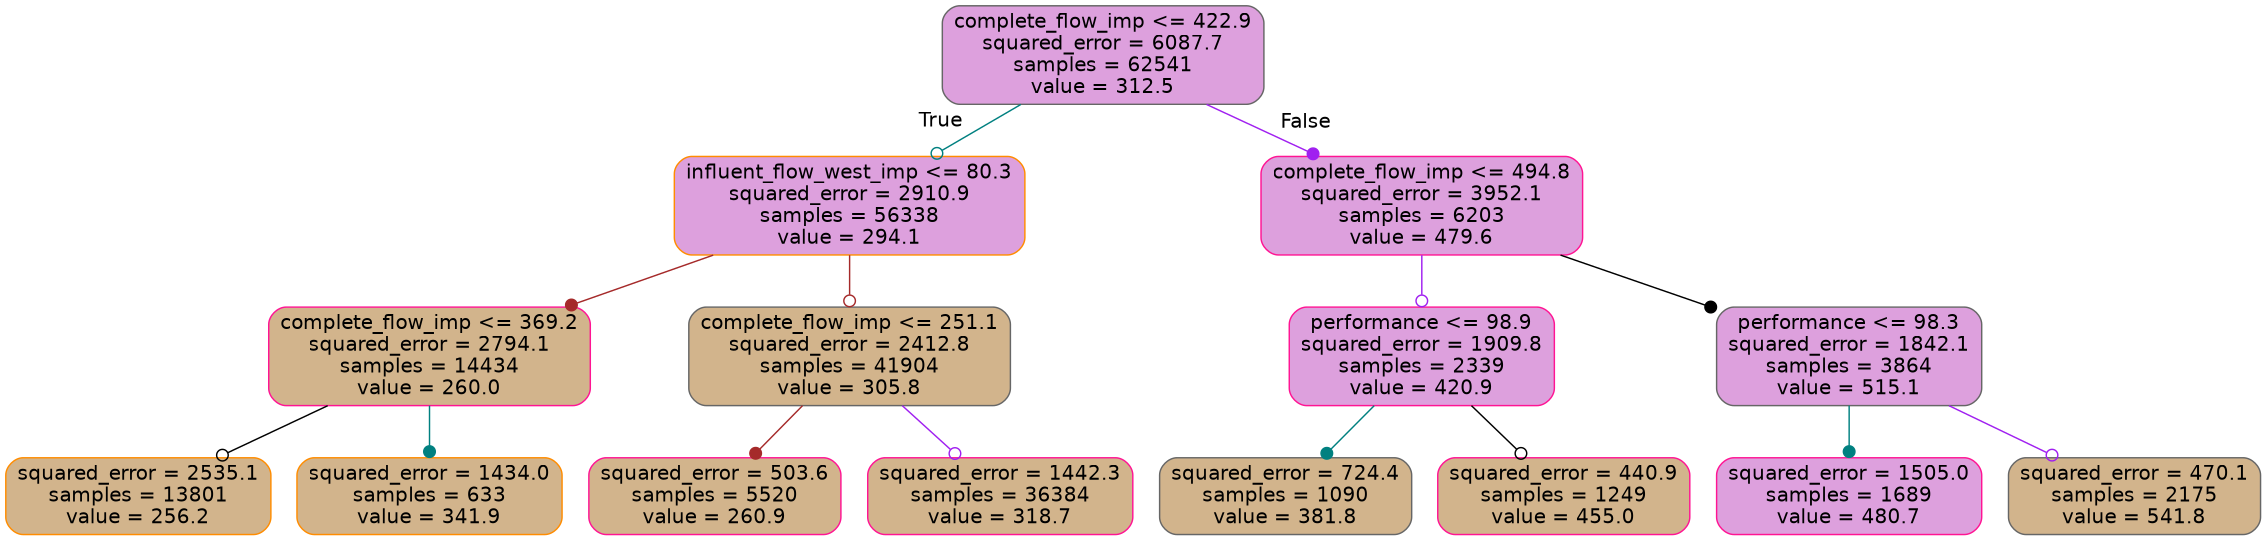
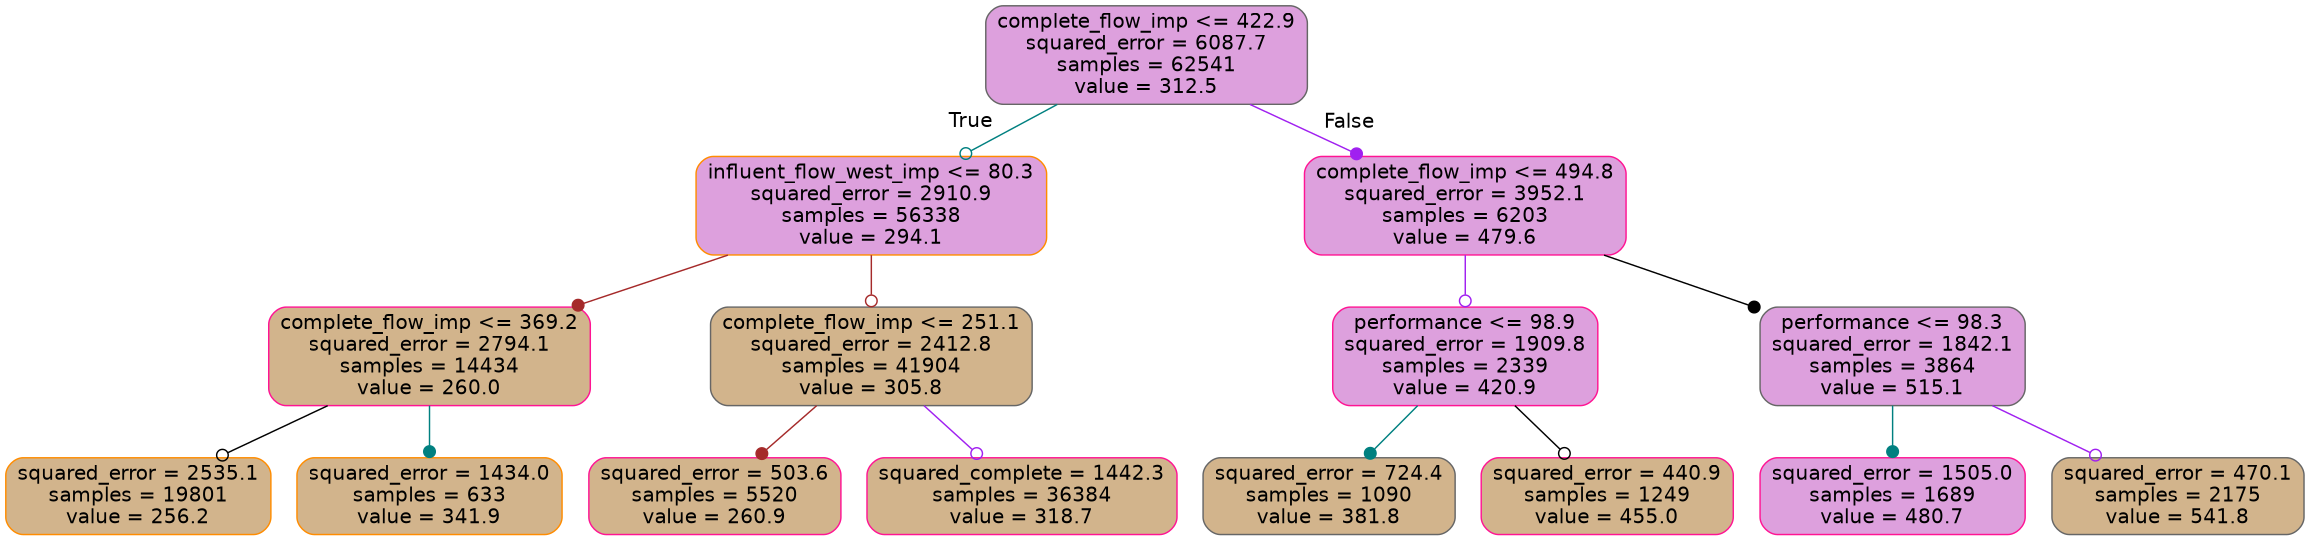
node "squared_error = 2535.1 samples = 13801 value = 256.2": label "squared_error = 2535.1 samples = 13801 value = 256.2" -> "squared_error = 2535.1 samples = 19801 value = 256.2"
node "squared_error = 1442.3 samples = 36384 value = 318.7": label "squared_error = 1442.3 samples = 36384 value = 318.7" -> "squared_complete = 1442.3 samples = 36384 value = 318.7"
